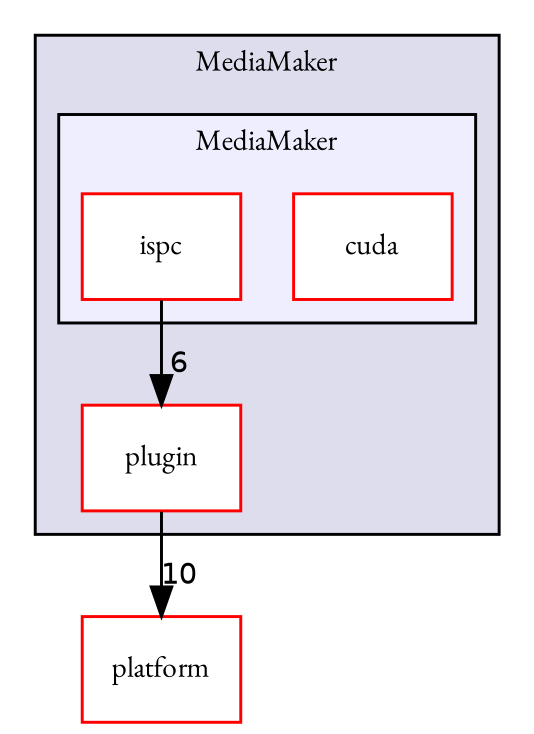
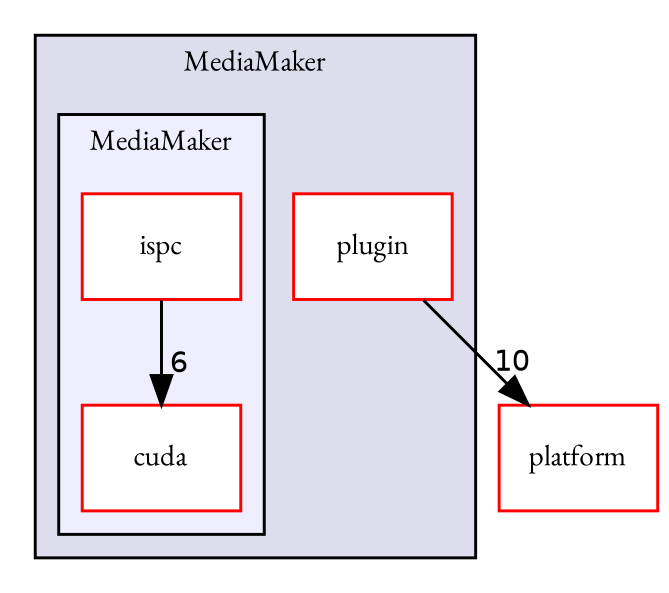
edge "ispc" -> "plugin": now "ispc" -> "cuda"
